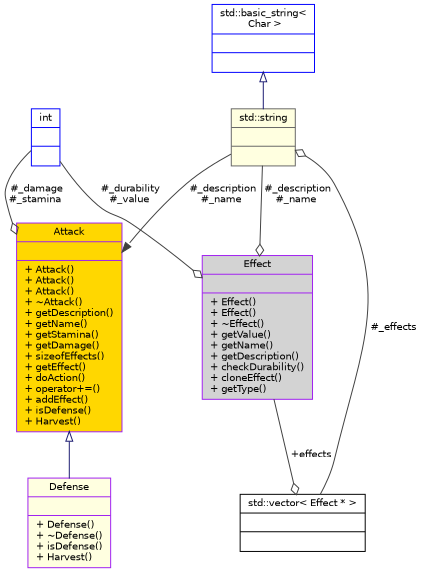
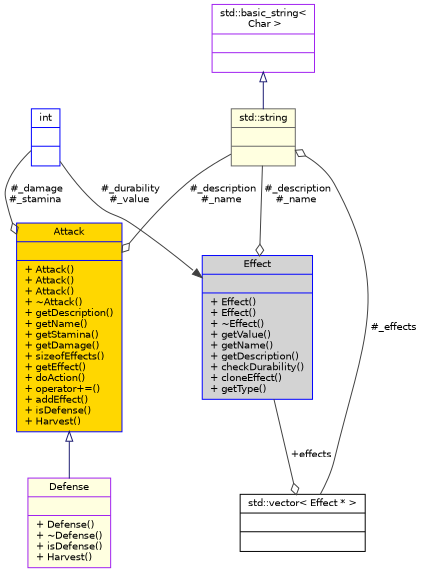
node "std::basic_string<": color blue -> purple
edge "std::string" -> "Attack": arrowhead normal -> odiamond
edge "int" -> "Effect": arrowhead odiamond -> normal
node "Attack": color purple -> blue
node "Effect": color purple -> blue
